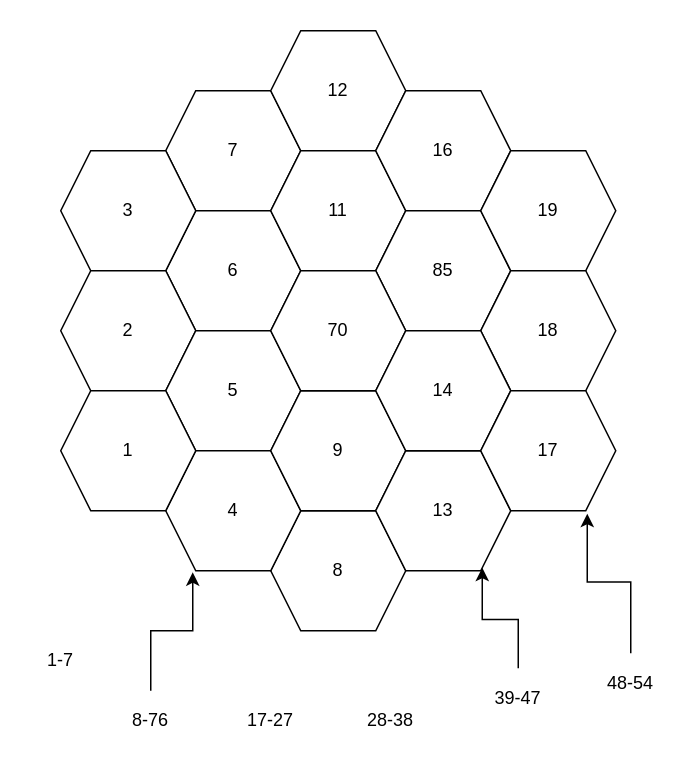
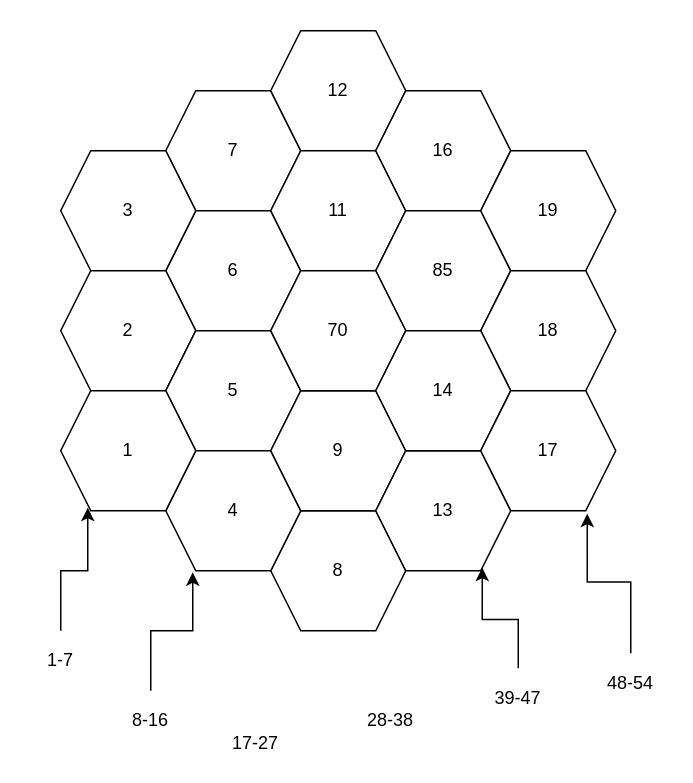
edge "1-7" -> "1": added
node "8-76": label "8-76" -> "8-16"
node "17-27": moved (271, 721) -> (256, 743)
